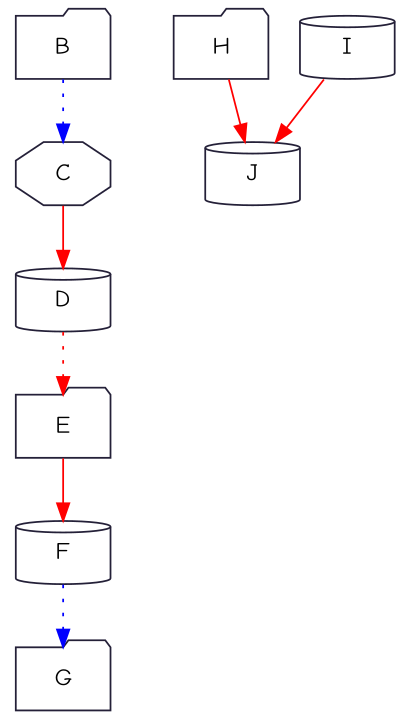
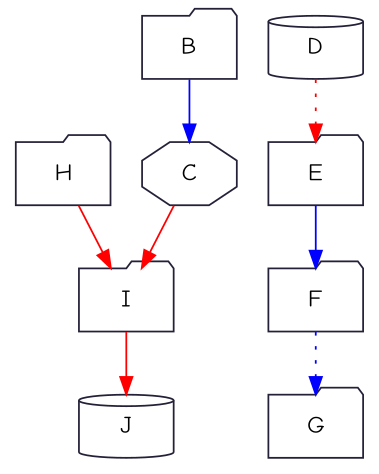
node "I": shape cylinder -> folder
edge "B" -> "C": style dotted -> solid
edge "H" -> "J": now "H" -> "I"
edge "C" -> "D": now "C" -> "I"
edge "E" -> "F": color red -> blue
node "F": shape cylinder -> folder
